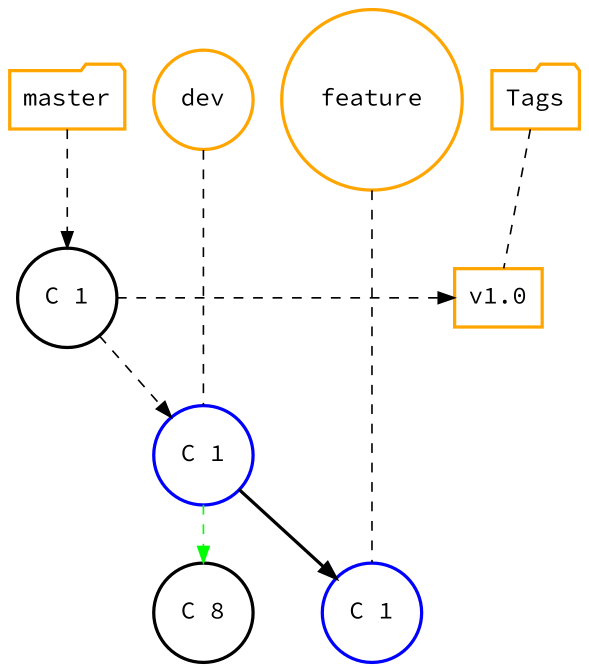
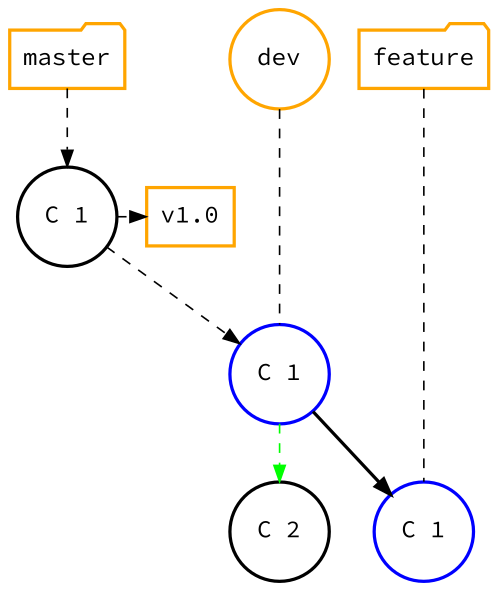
node "feature": shape circle -> folder
node "Tags": removed
node "C 8": label "C 8" -> "C 2"
